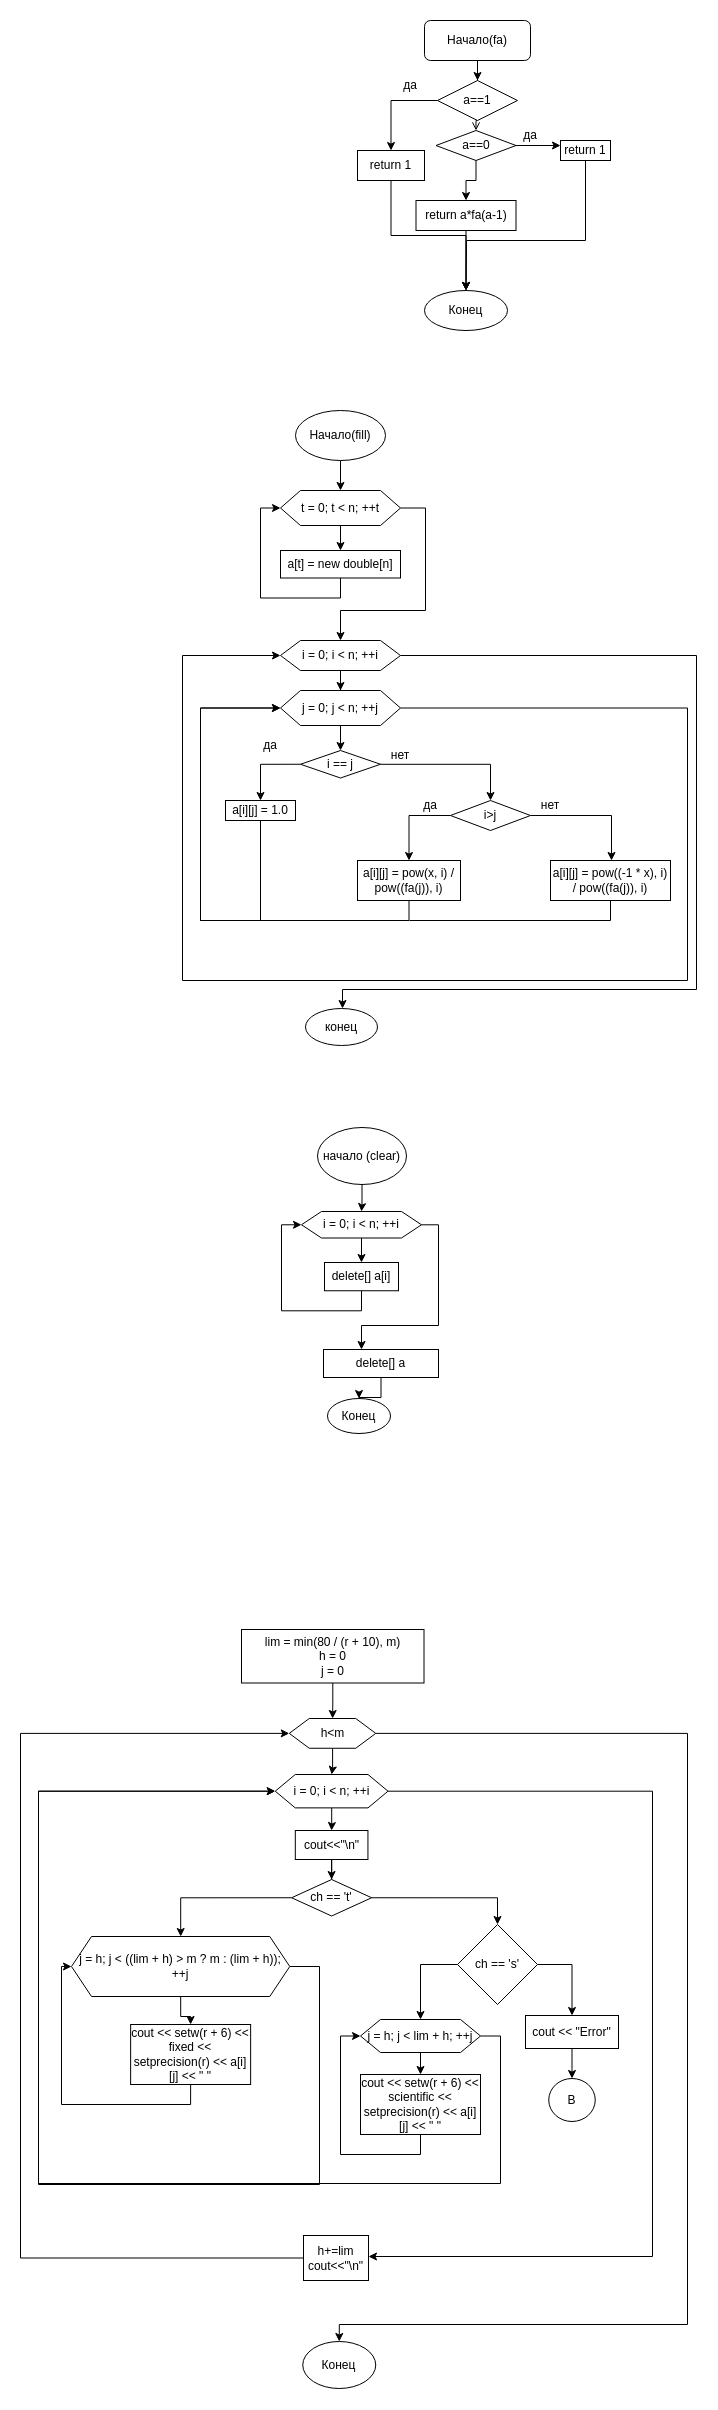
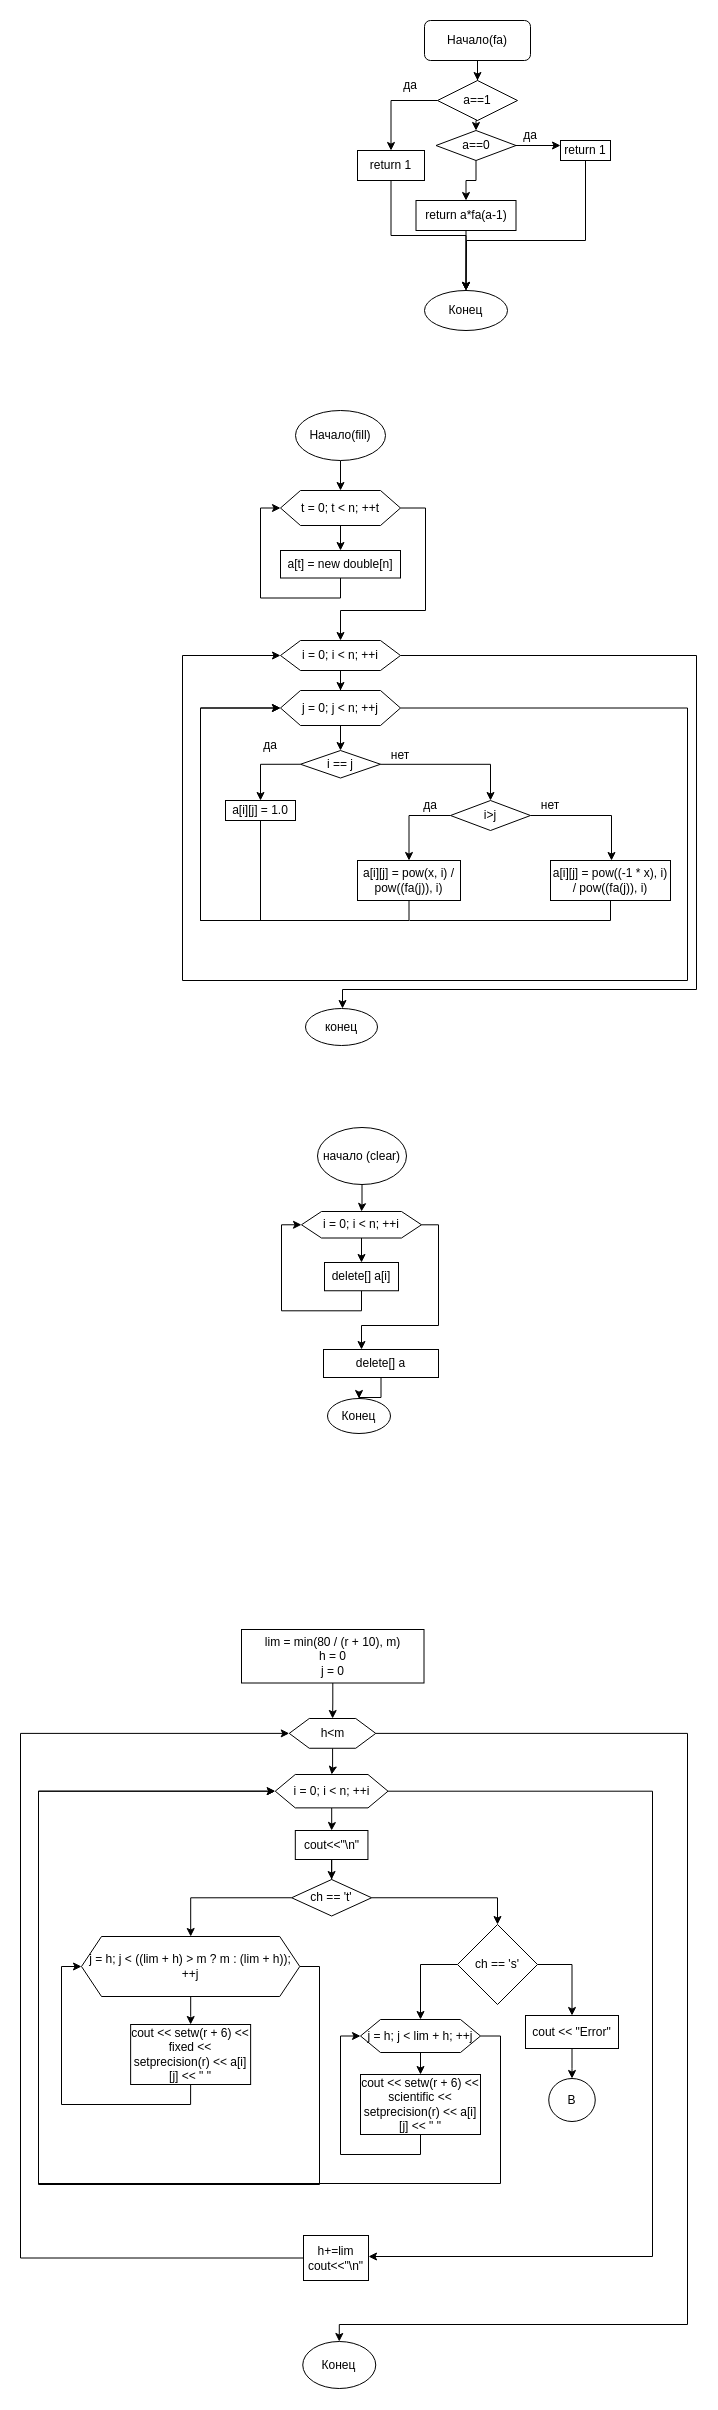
edge "a==1" -> "a==0": arrowhead open -> classic
node "j = h; j < ((lim + h) > m ? m : (lim + h)); ++j": moved (181, 1967) -> (191, 1967)
